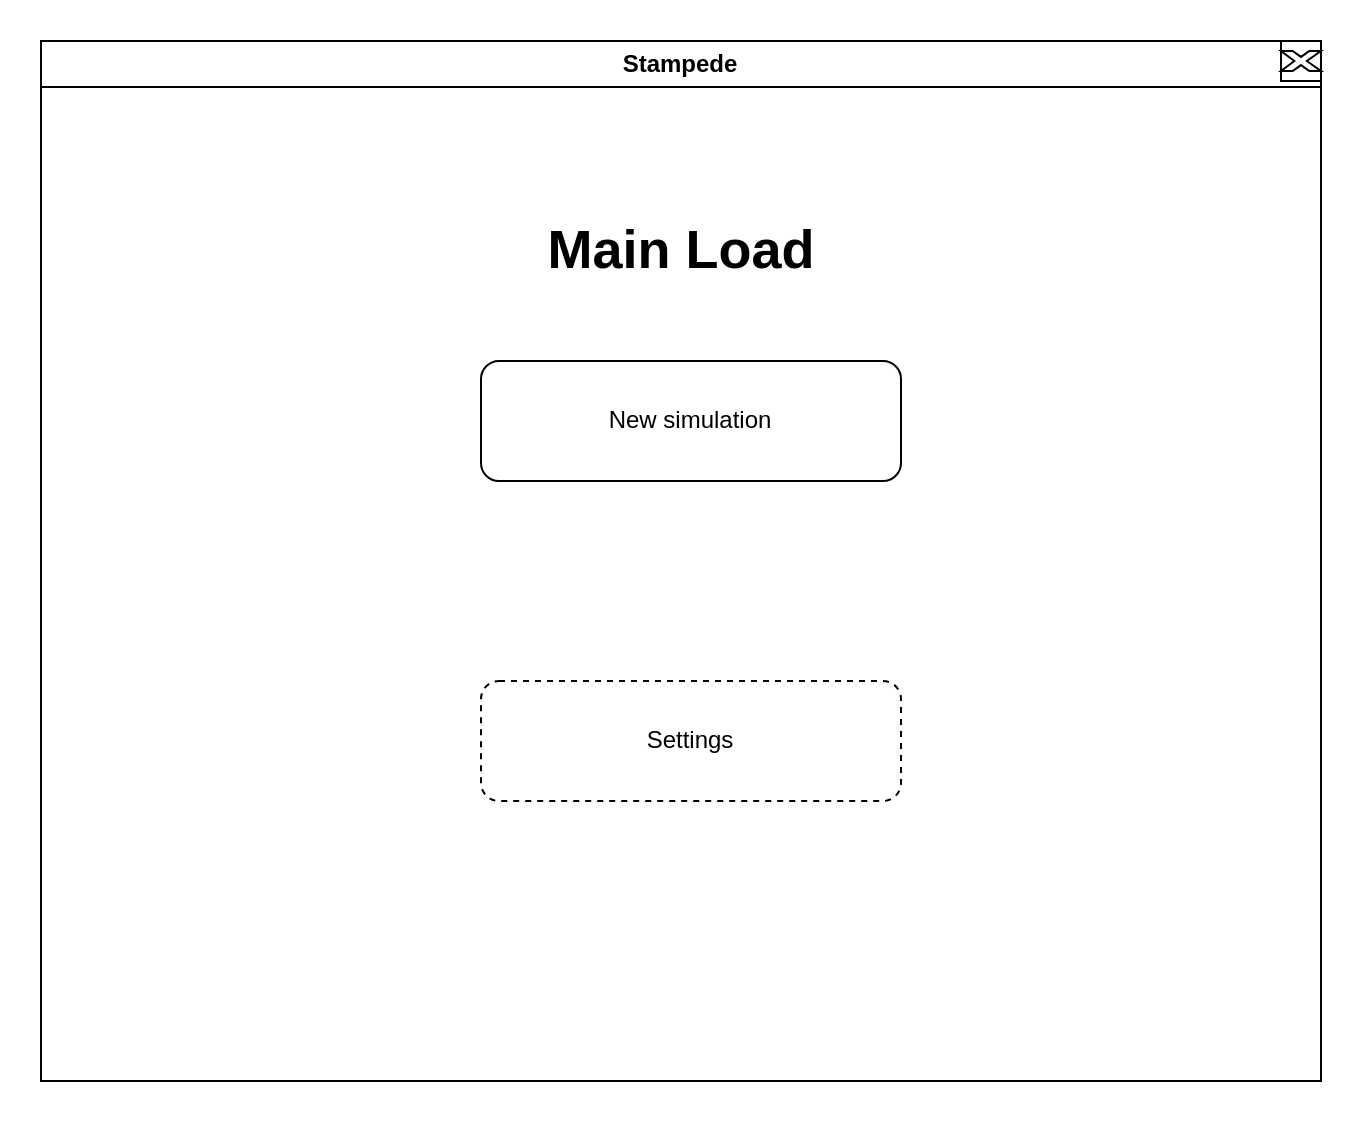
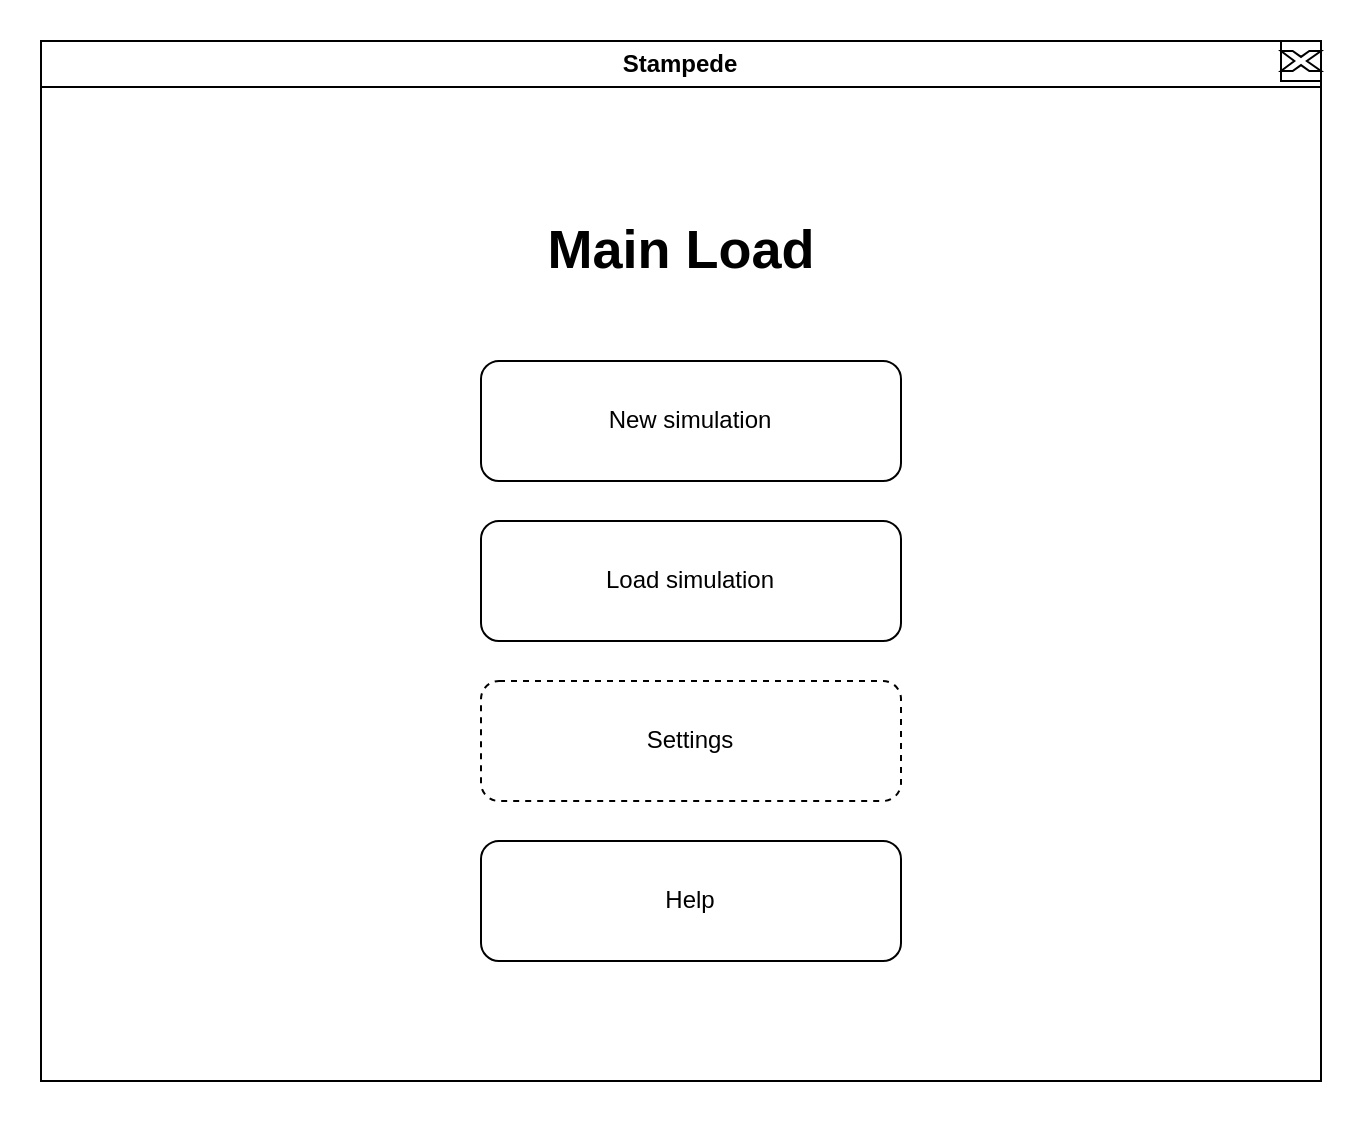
node "Load simulation": added
node "Help": added
